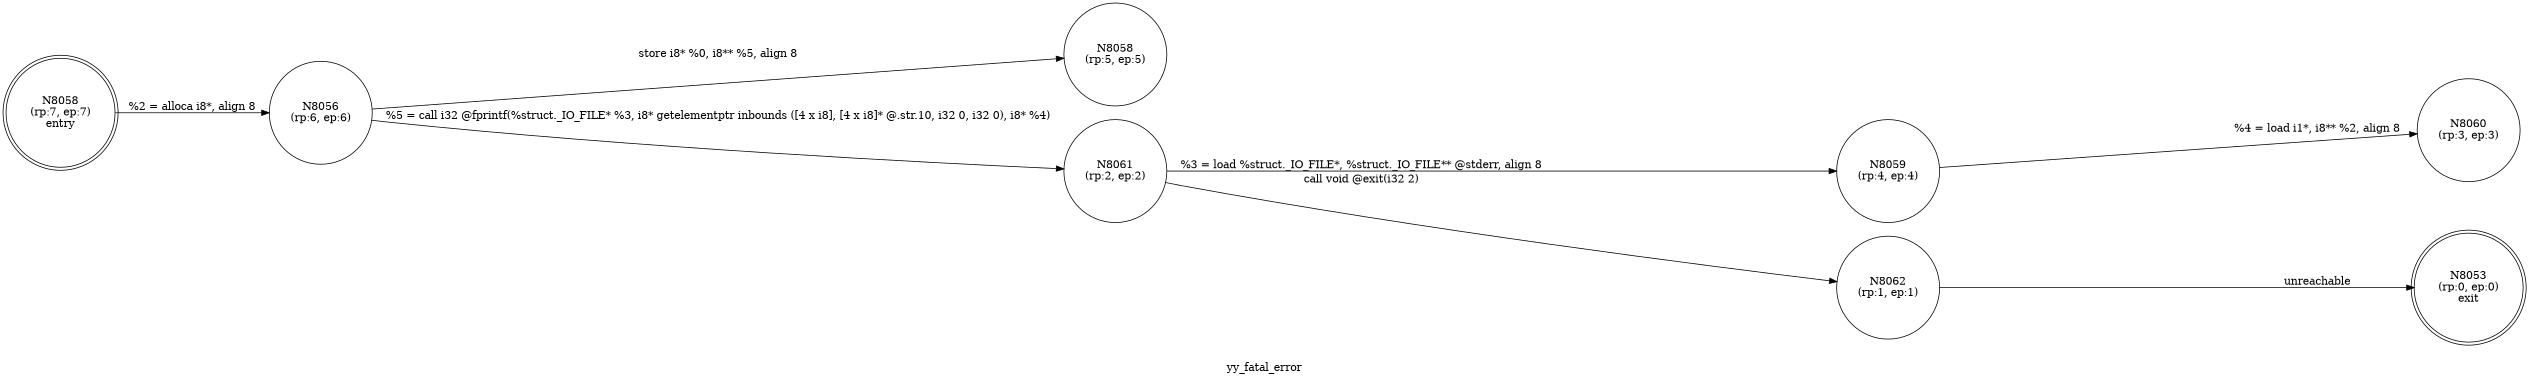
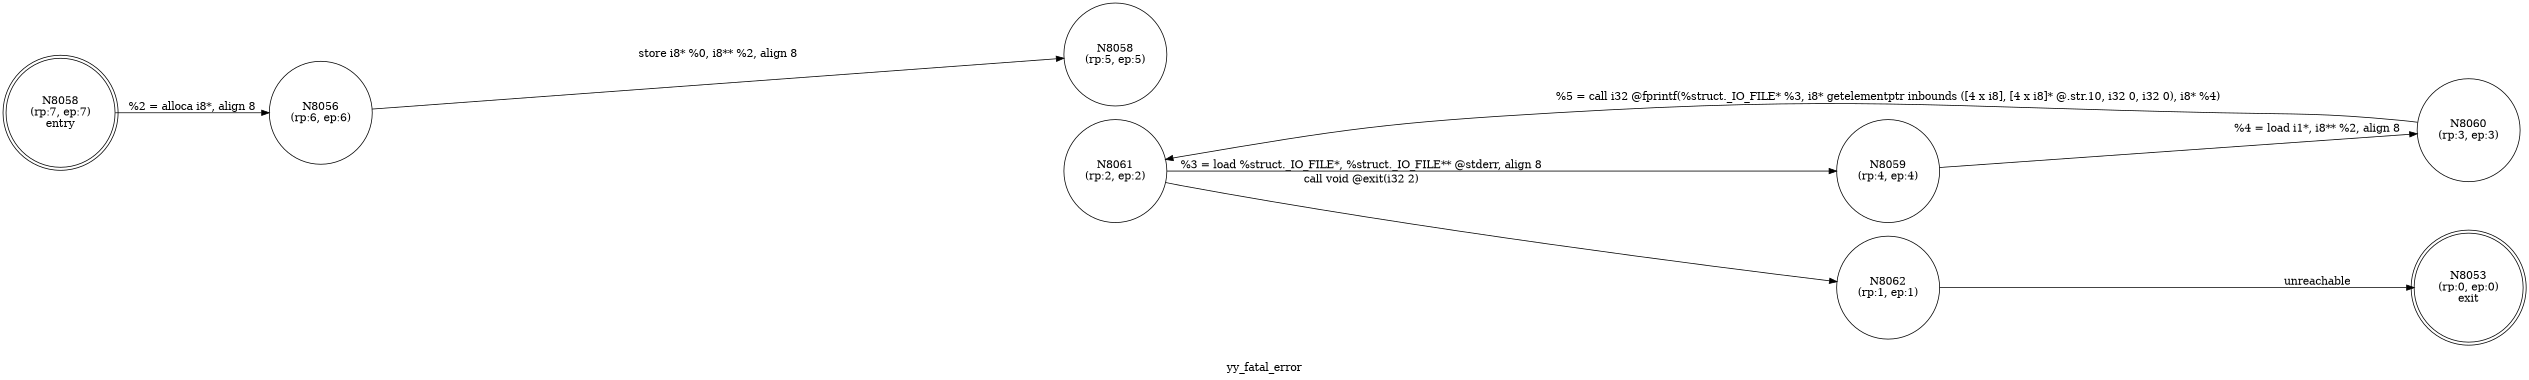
edge "N8056 (rp:6, ep:6)" -> "N8058 (rp:5, ep:5)": label "store i8* %0, i8** %5, align 8" -> "store i8* %0, i8** %2, align 8"
edge "N8056 (rp:6, ep:6)" -> "N8061 (rp:2, ep:2)": now "N8060 (rp:3, ep:3)" -> "N8061 (rp:2, ep:2)"
